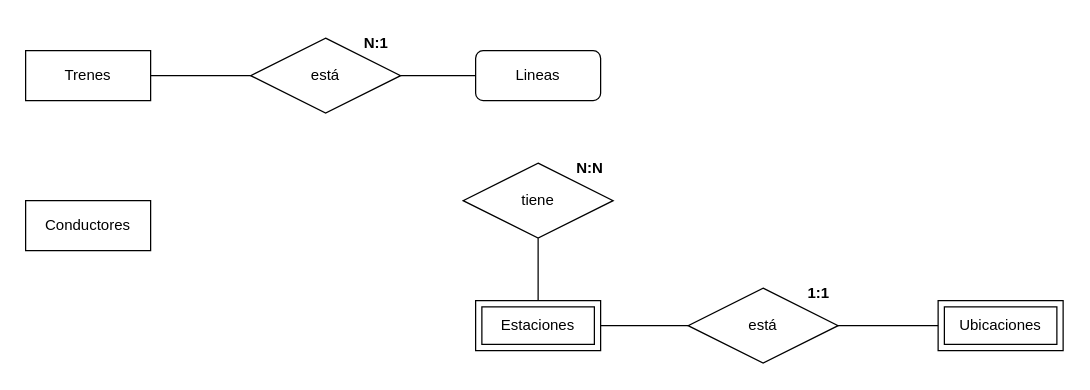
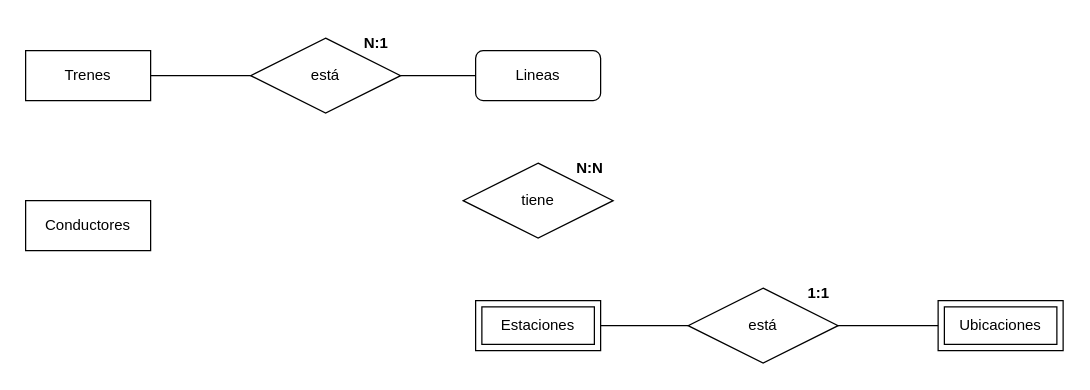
edge "tiene" -- "Estaciones": removed
